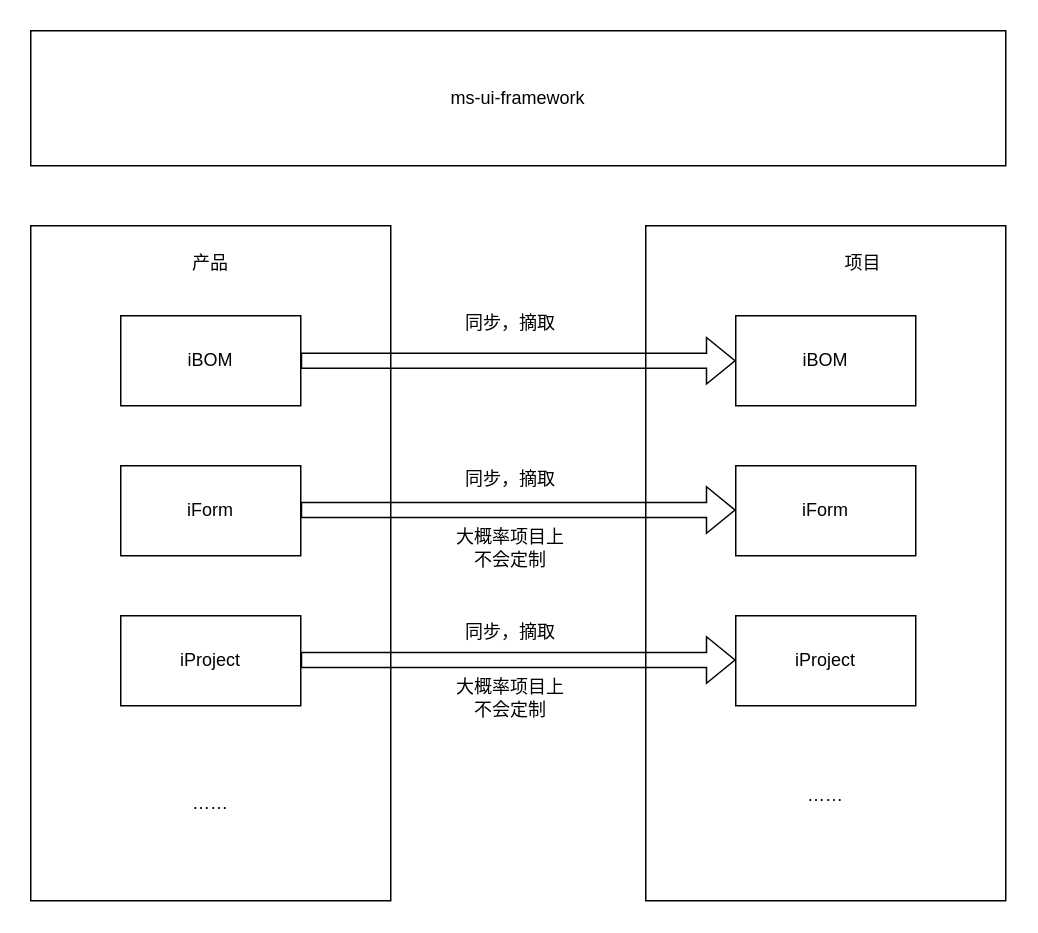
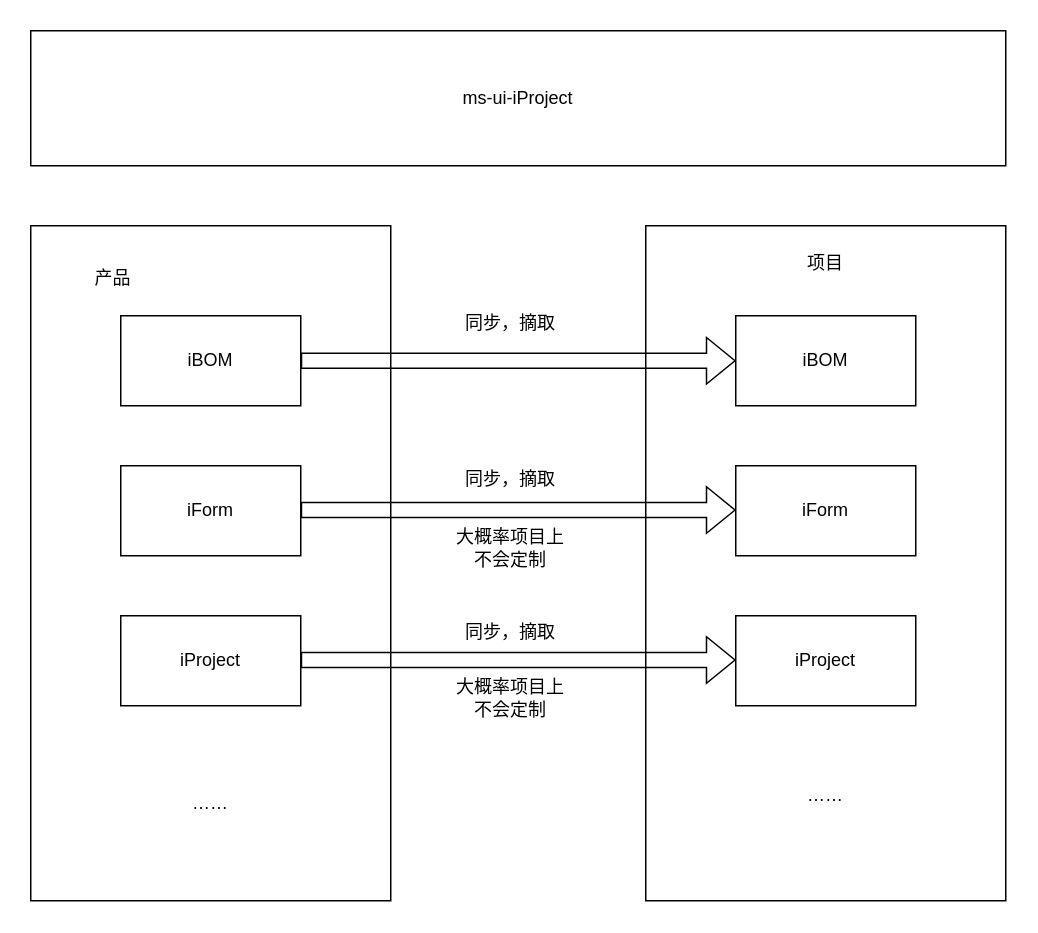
node "ms-ui-framework": label "ms-ui-framework" -> "ms-ui-iProject"
node "产品": moved (211, 263) -> (113, 278)
node "项目": moved (863, 263) -> (826, 263)
